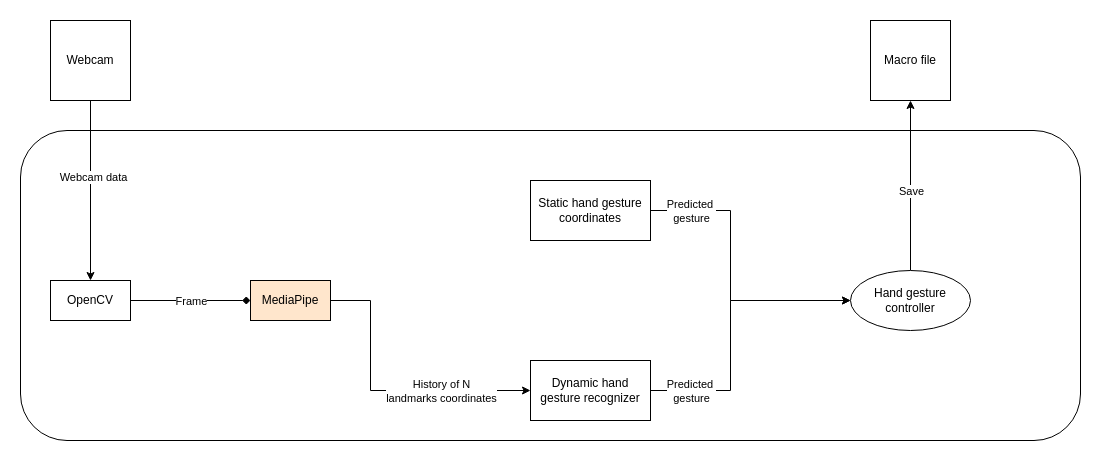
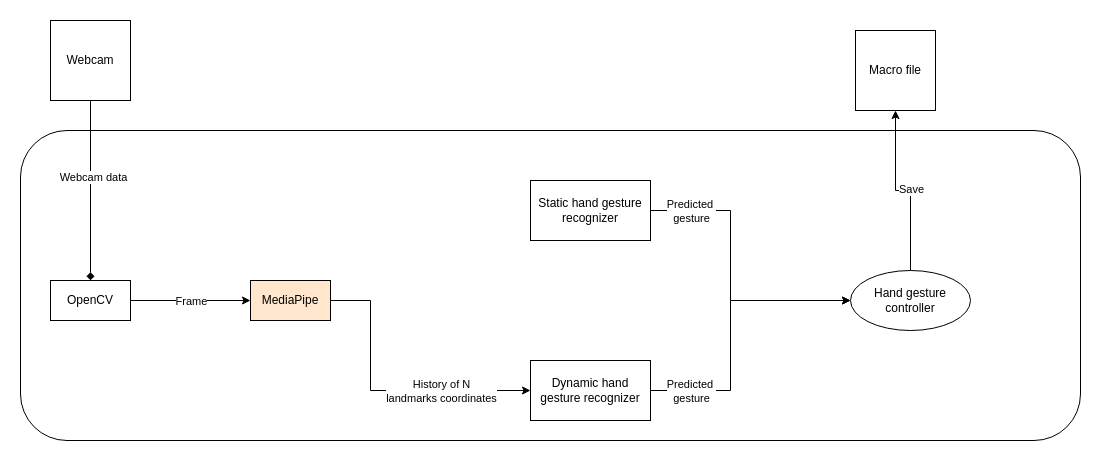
node "Macro file": moved (911, 61) -> (896, 71)
node "Static hand gesture coordinates": label "Static hand gesture coordinates" -> "Static hand gesture recognizer"
edge "Webcam" -> "OpenCV": arrowhead classic -> diamond
edge "OpenCV" -> "MediaPipe": arrowhead diamond -> classic
